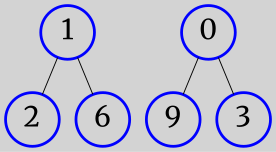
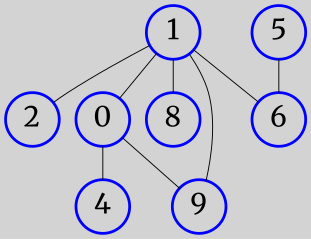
node "5": added
edge "1" -- "0": added
edge "1" -- "9": added
node "8": added
node "3": label "3" -> "4"
